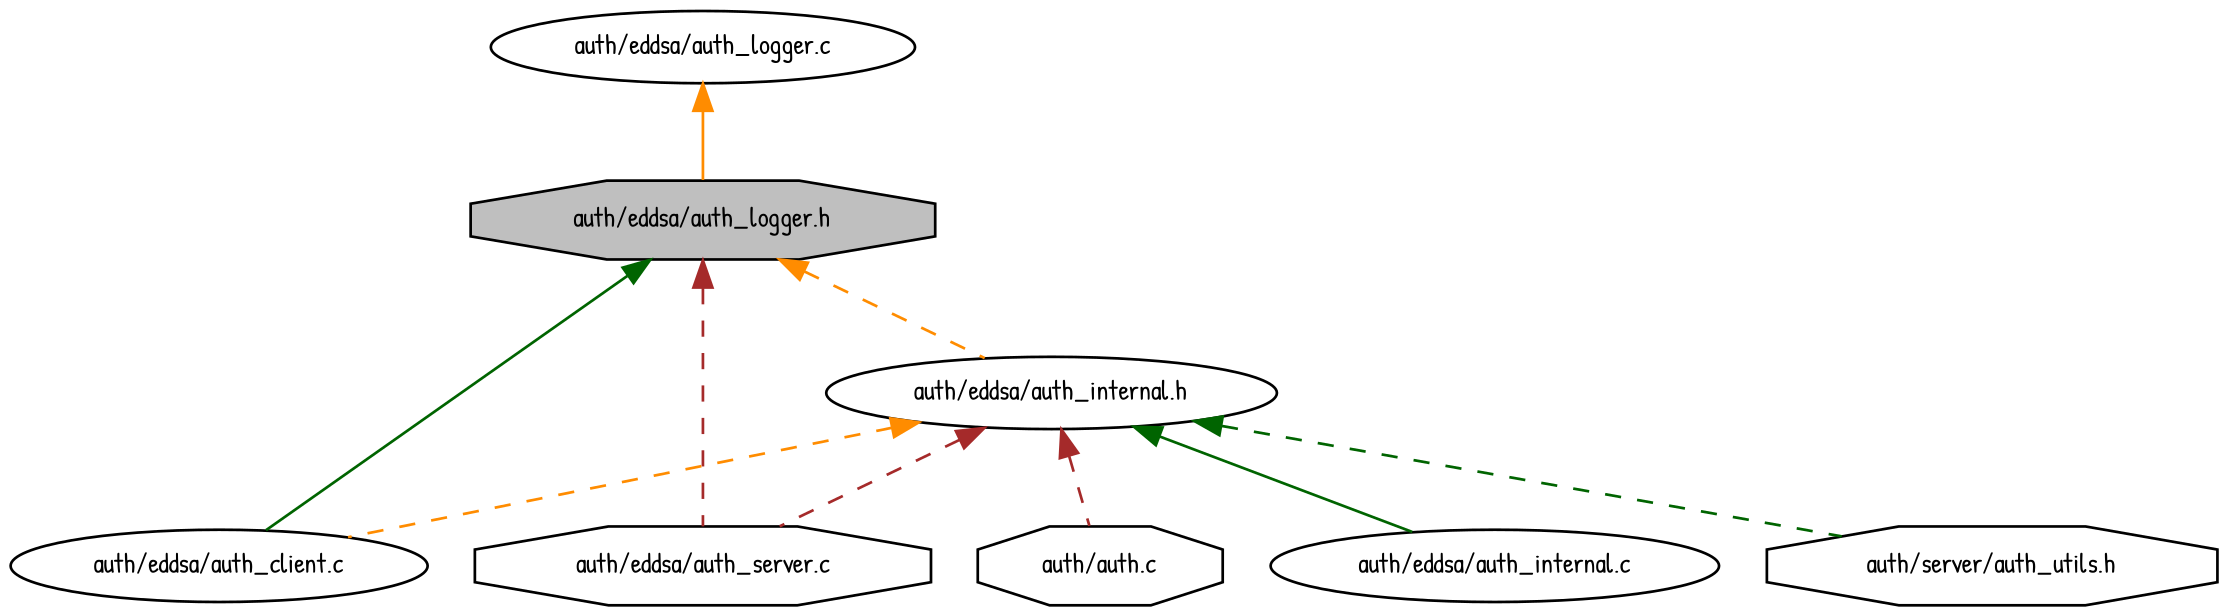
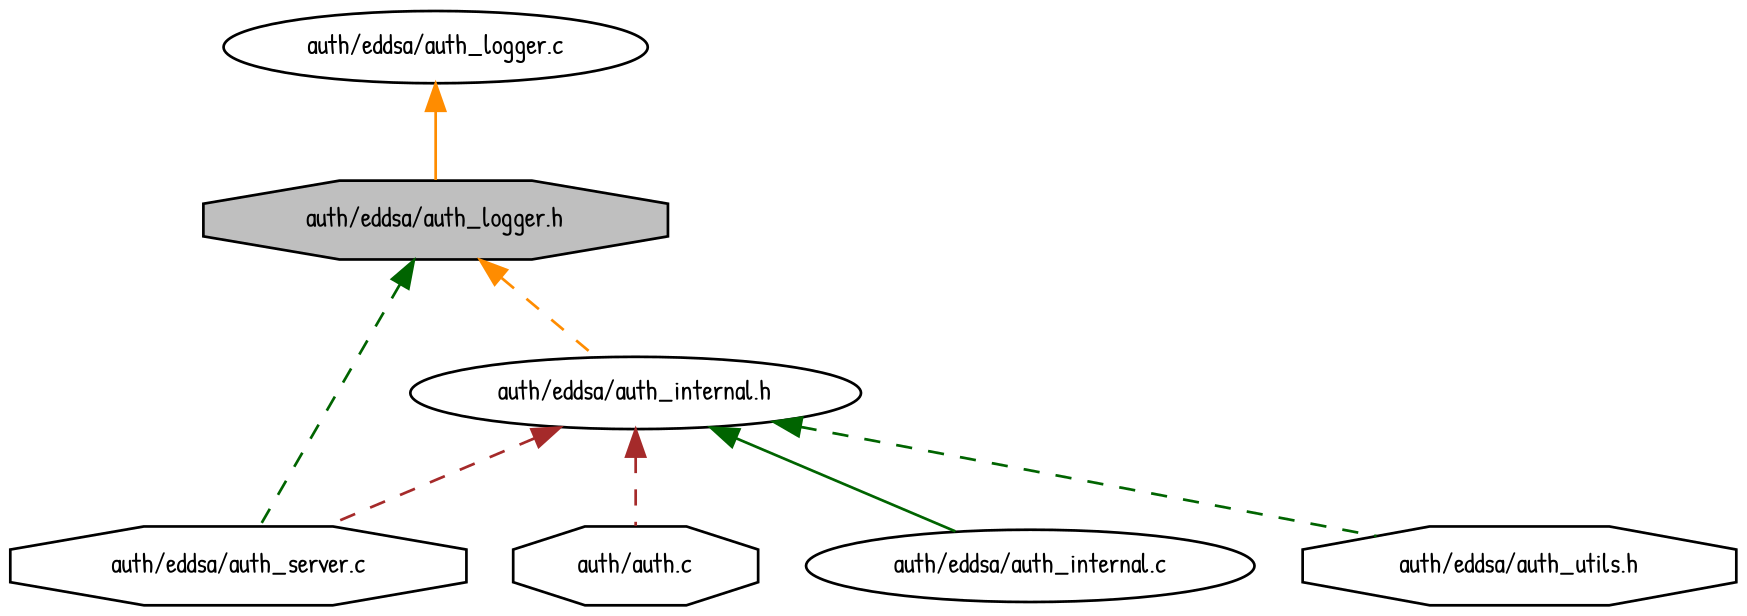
edge "auth/eddsa/auth_server.c" -> "auth/eddsa/auth_logger.h": color brown -> darkgreen
node "auth/eddsa/auth_client.c": removed
node "auth/server/auth_utils.h": label "auth/server/auth_utils.h" -> "auth/eddsa/auth_utils.h"
